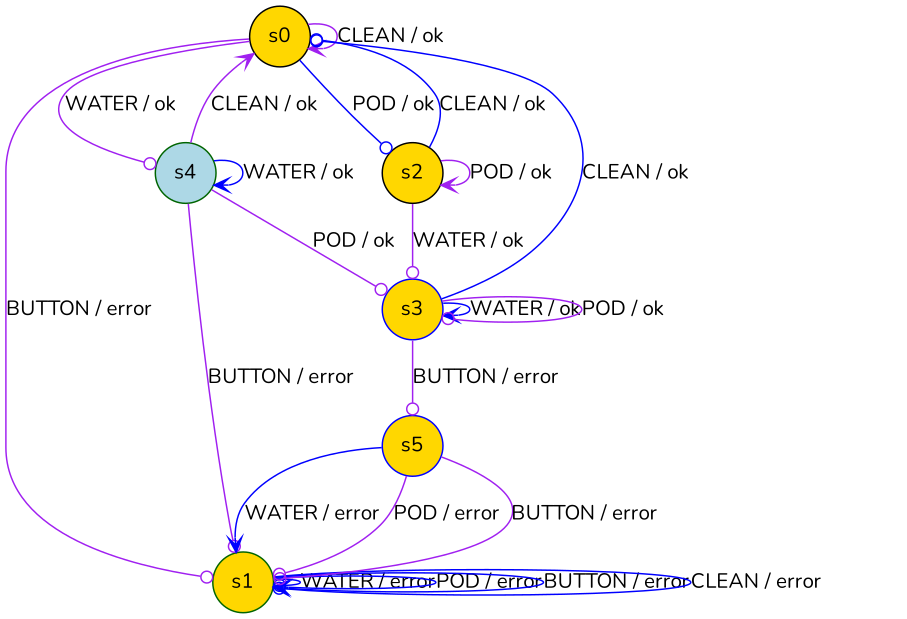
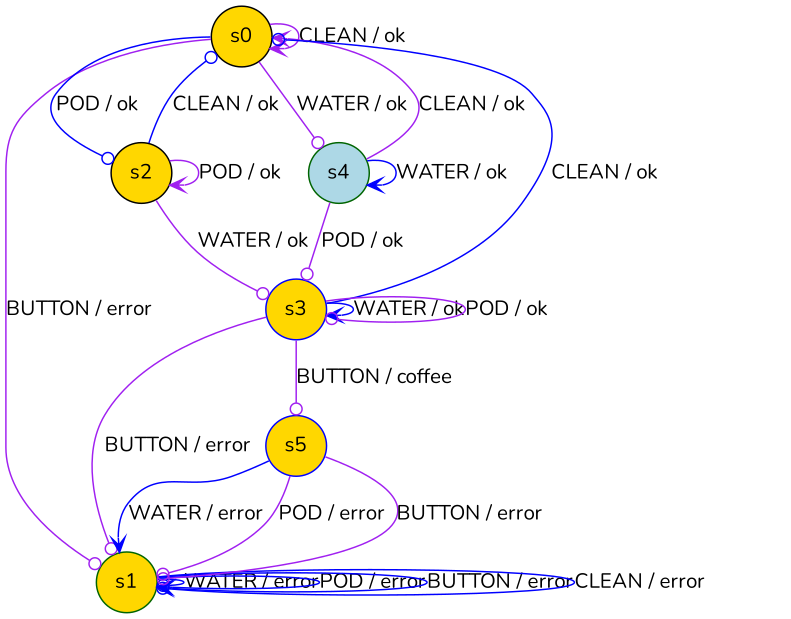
edge "s4" -> "s1": now "s3" -> "s1"
edge "s3" -> "s5": label "BUTTON / error" -> "BUTTON / coffee"
